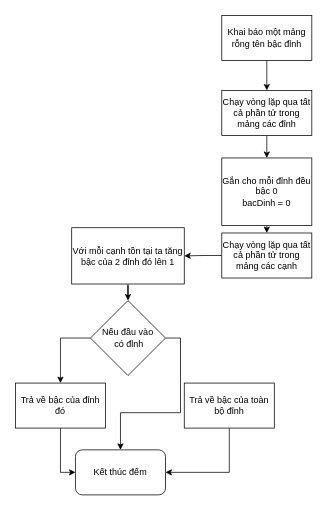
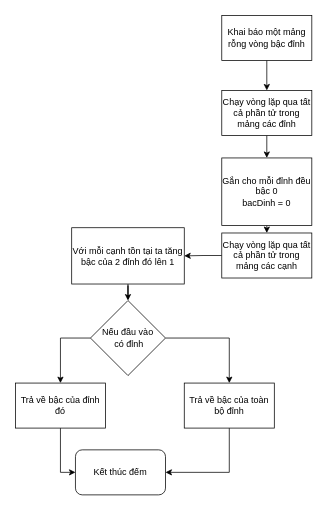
node "Khai báo một mảng rỗng tên bậc đỉnh": label "Khai báo một mảng rỗng tên bậc đỉnh" -> "Khai báo một mảng rỗng vòng bậc đỉnh"
edge "Nếu đầu vào có đỉnh" -> "Kết thúc đếm": now "Nếu đầu vào có đỉnh" -> "Trả về bậc của toàn bộ đỉnh"
